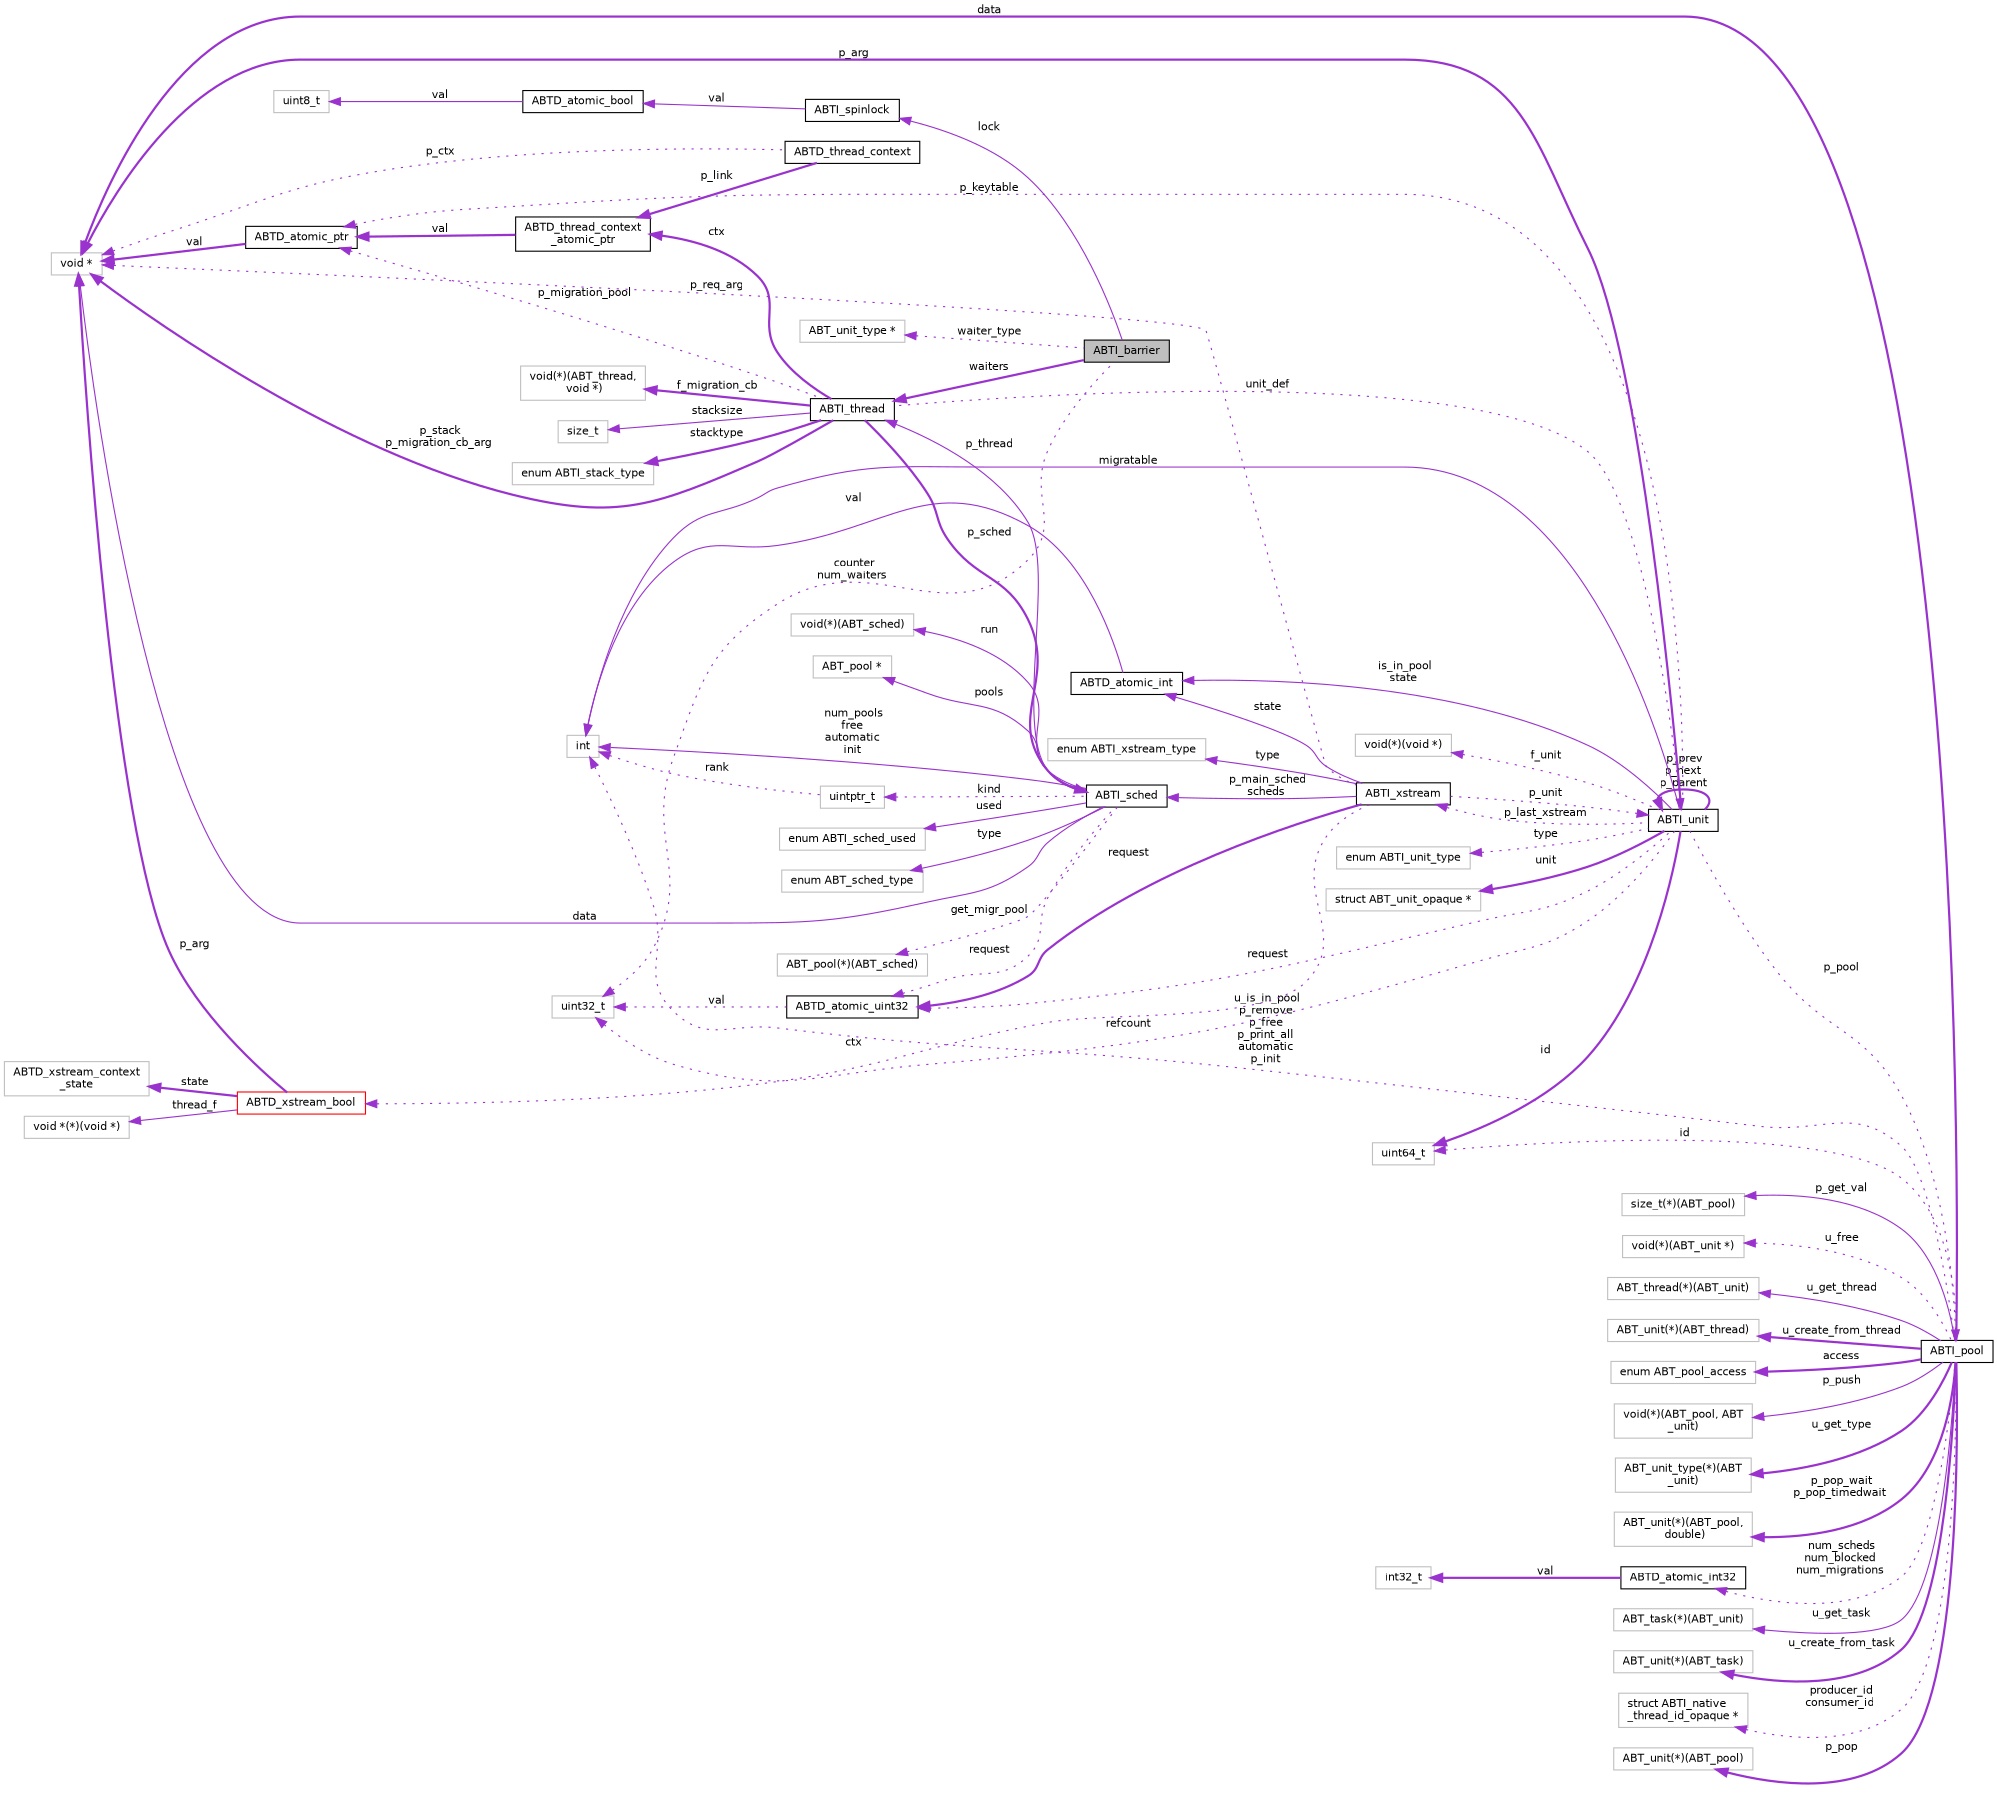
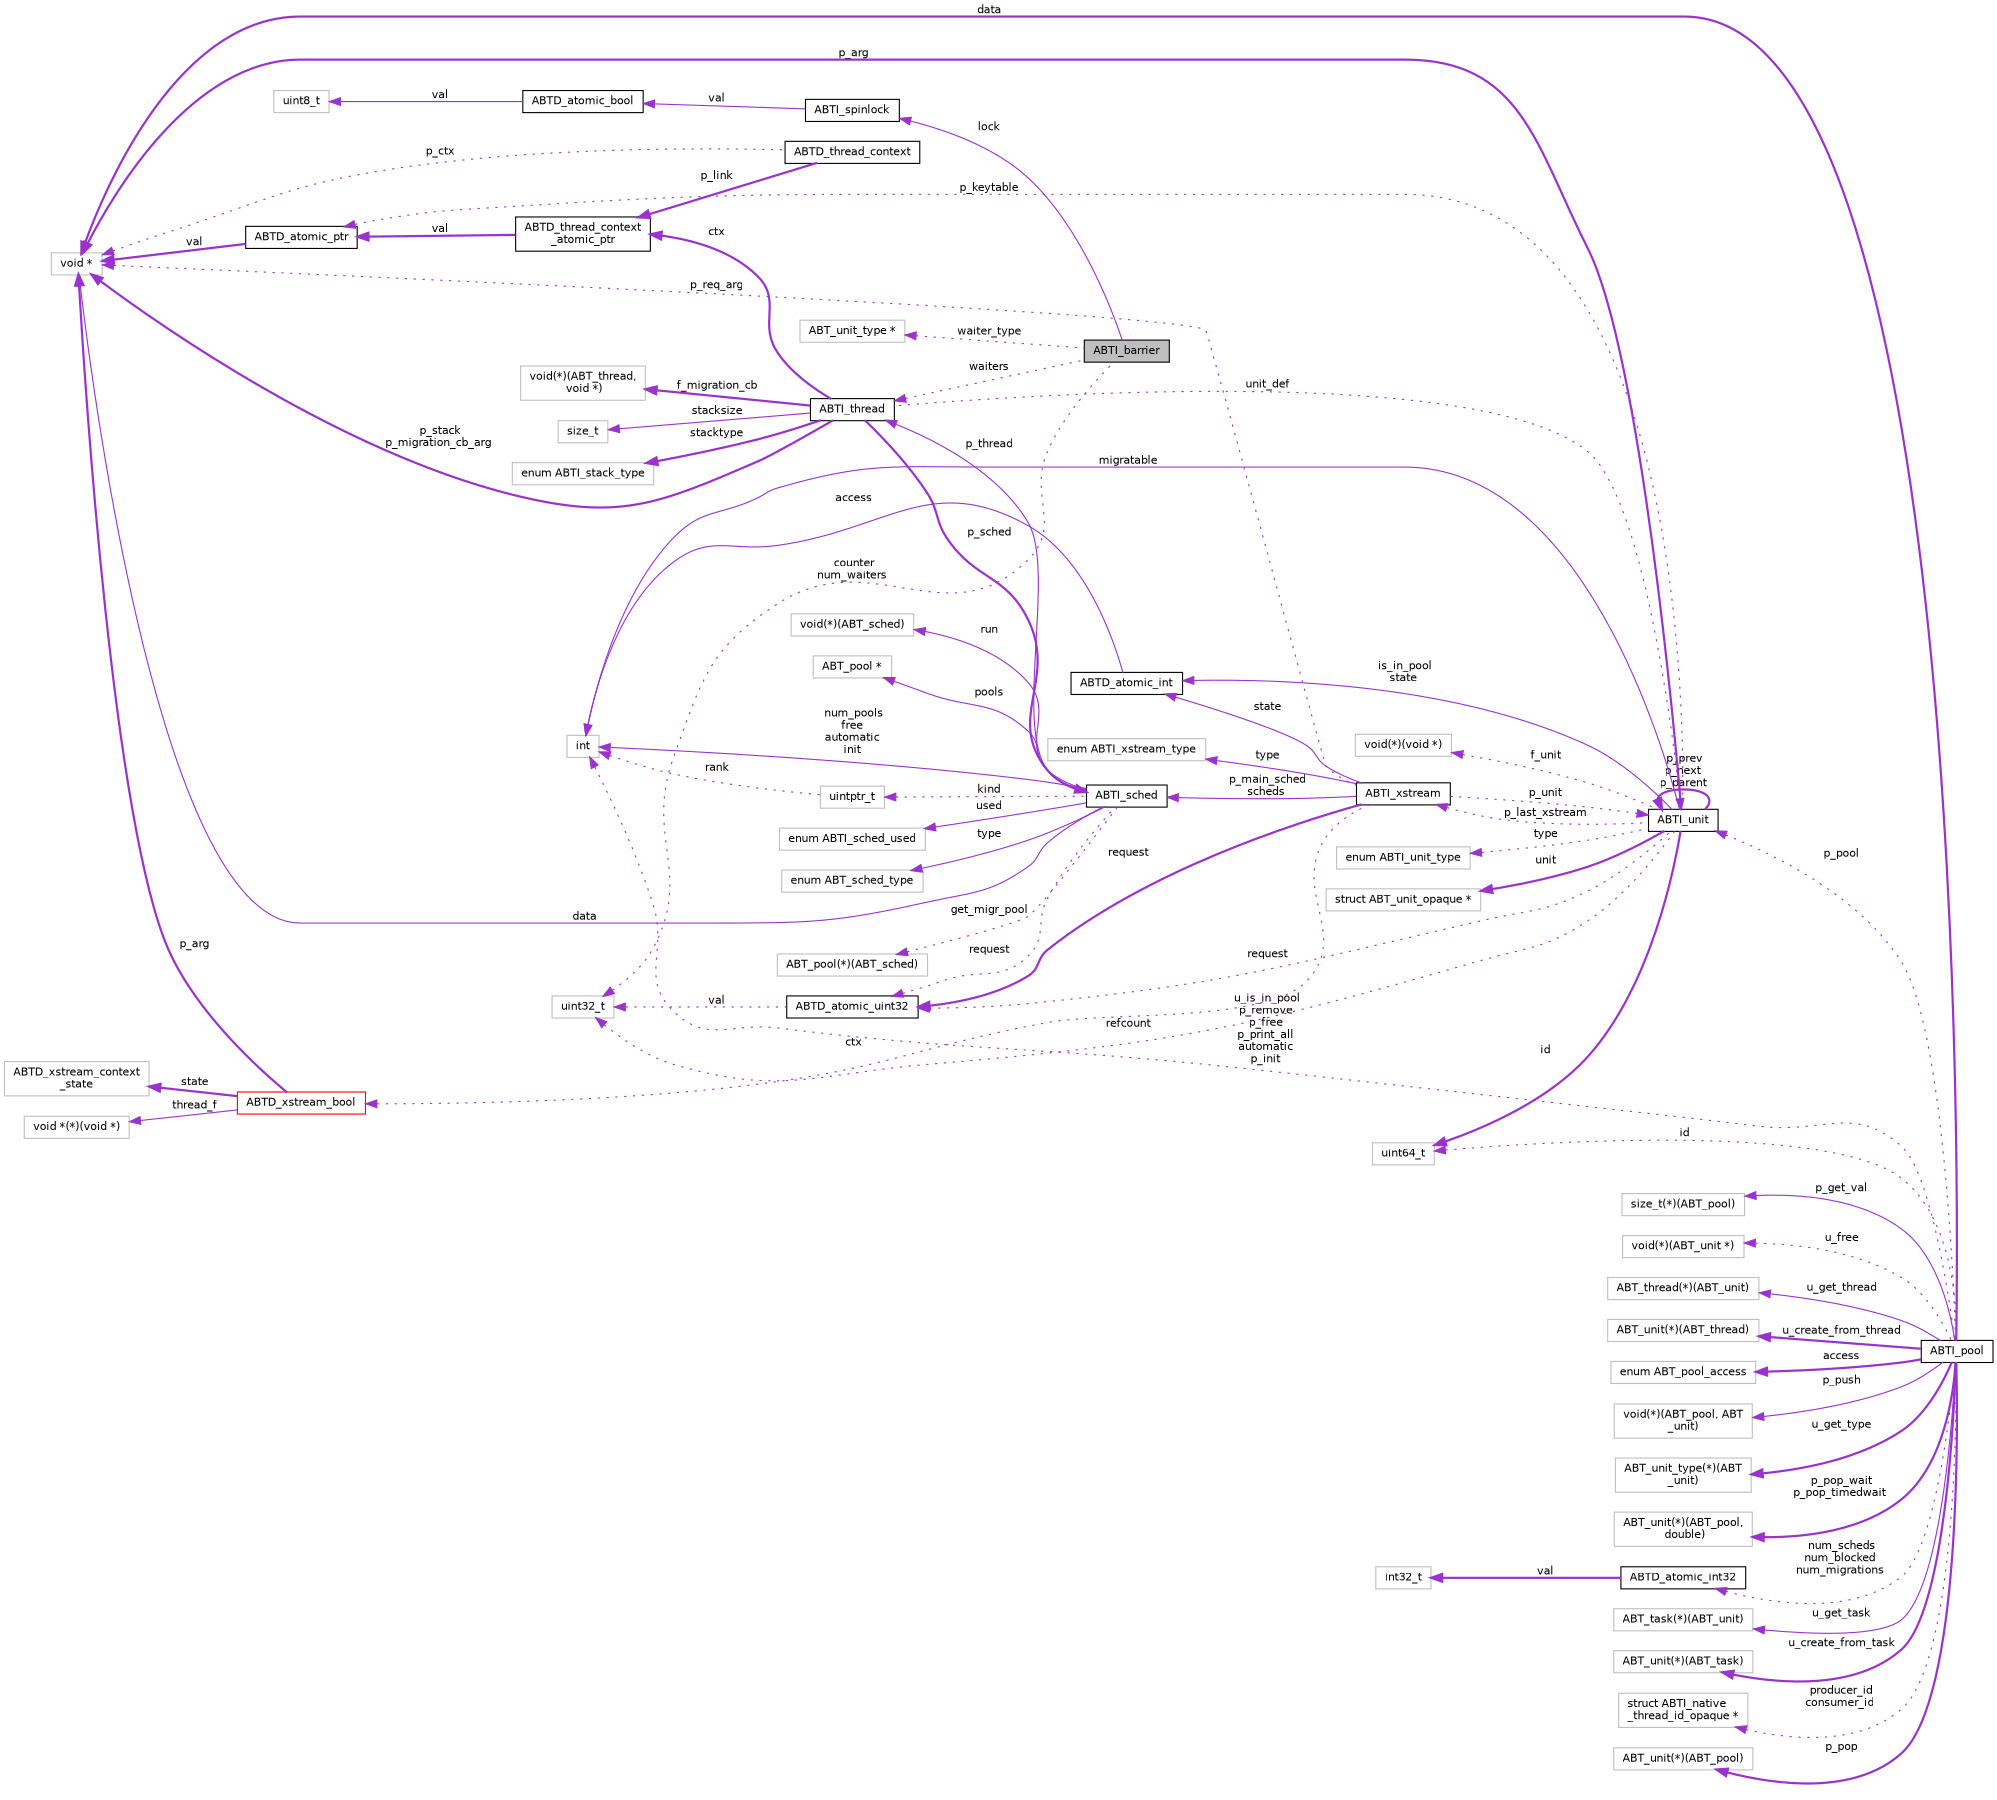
edge "ABTI_thread" -> "ABTD_atomic_ptr": removed, label "p_migration_pool"
edge "ABTI_barrier" -> "ABTI_thread": style bold -> dotted
edge "ABTD_atomic_int" -> "int": label " val" -> " access"
edge "ABTI_unit" -> "ABTI_pool": reversed
